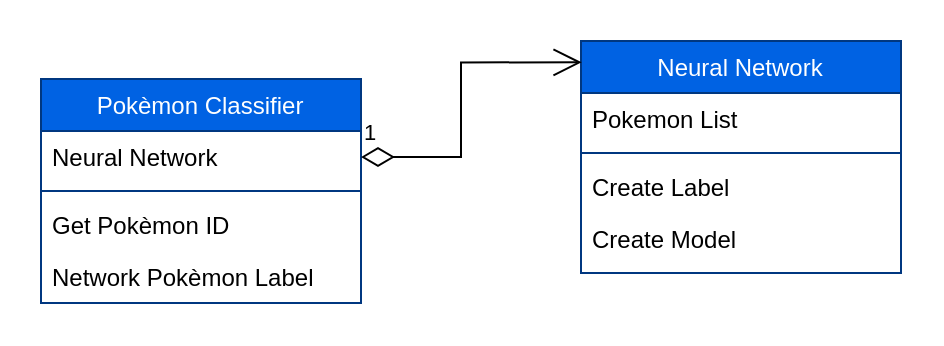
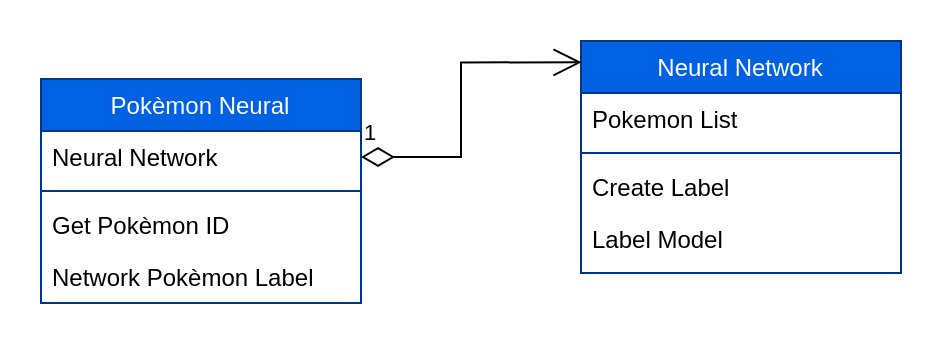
node "Pokèmon Classifier": label "Pokèmon Classifier" -> "Pokèmon Neural"
node "Create Model": label "Create Model" -> "Label Model"
